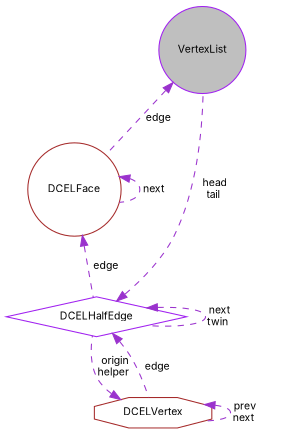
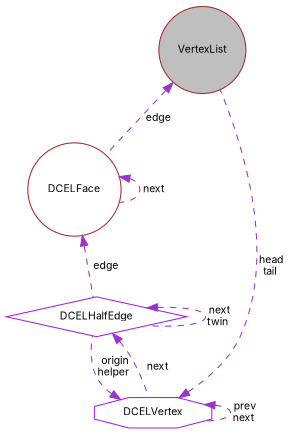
node "VertexList": color purple -> brown
edge "VertexList" -> "DCELHalfEdge": now "VertexList" -> "DCELVertex"
edge "DCELVertex" -> "DCELHalfEdge": label " edge" -> " next"
node "DCELVertex": color brown -> purple
